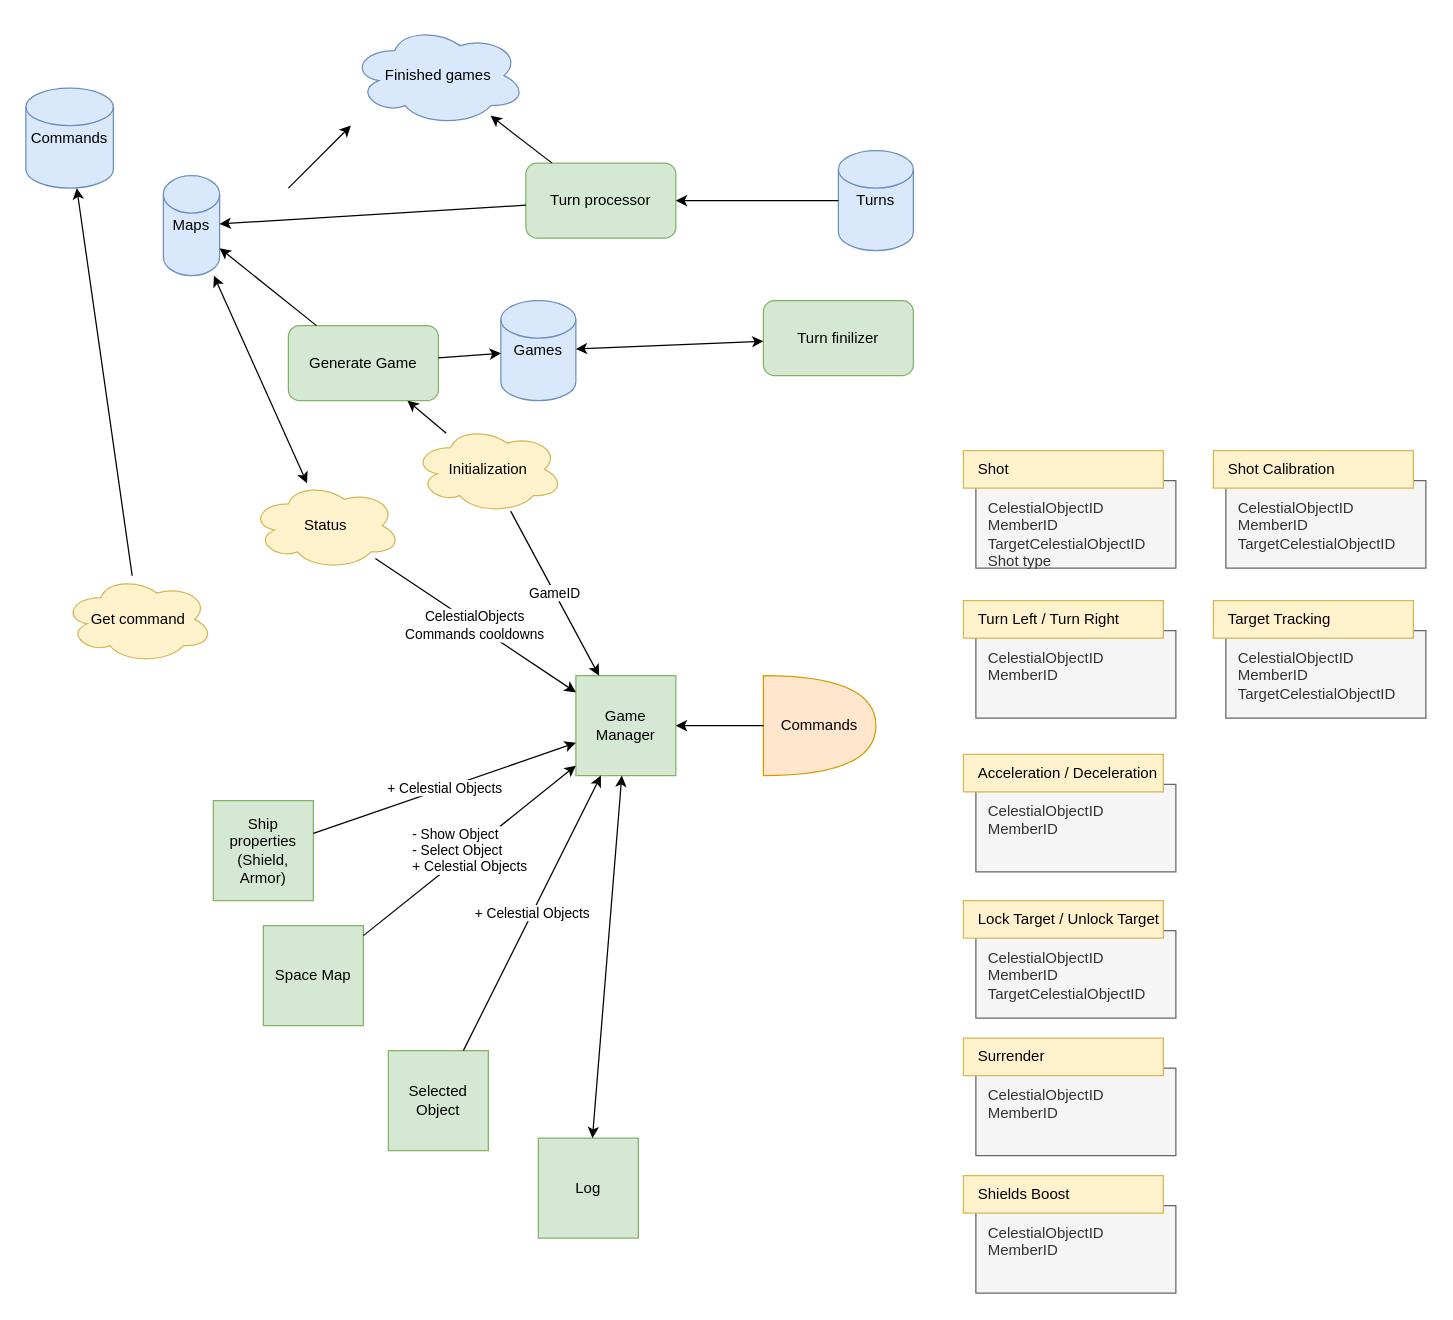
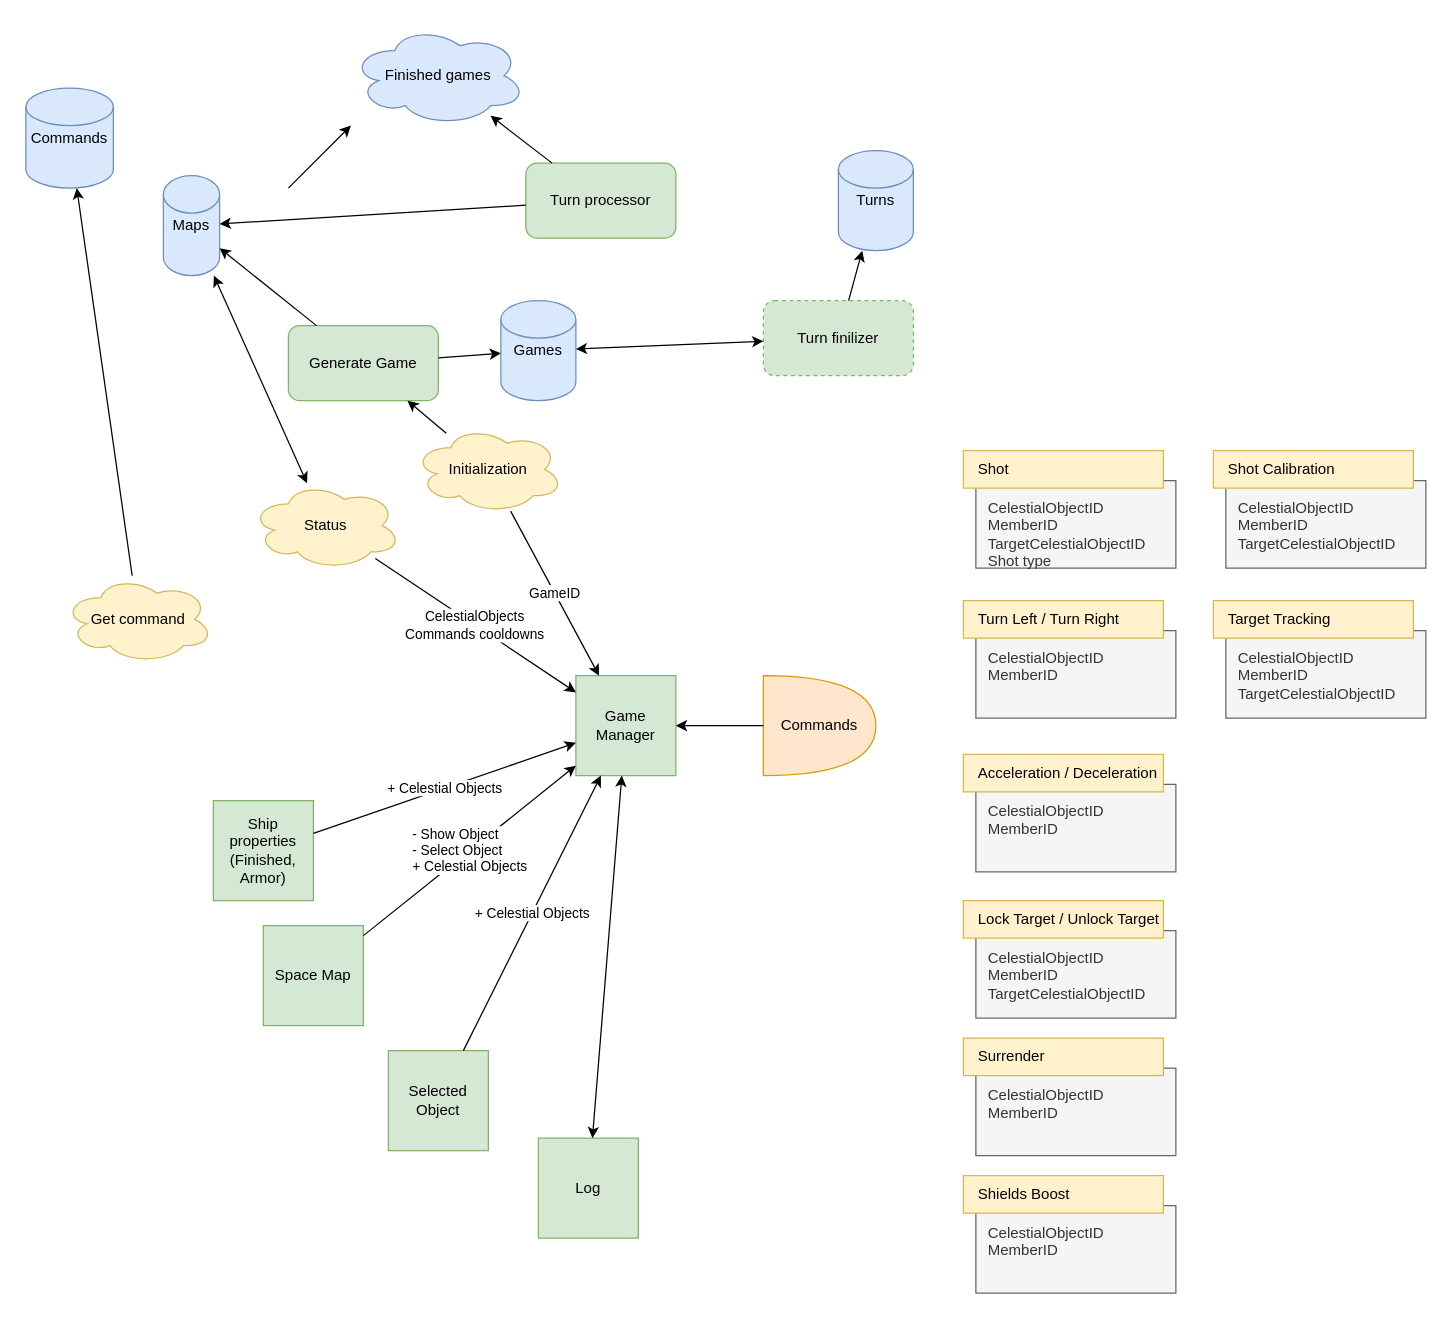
edge "Turns" -> "Turn processor": removed
edge "Turn finilizer" -> "Turns": added
node "Turn finilizer": style solid -> dashed
node "Ship properties (Shield, Armor)": label "Ship properties (Shield, Armor)" -> "Ship properties (Finished, Armor)"
